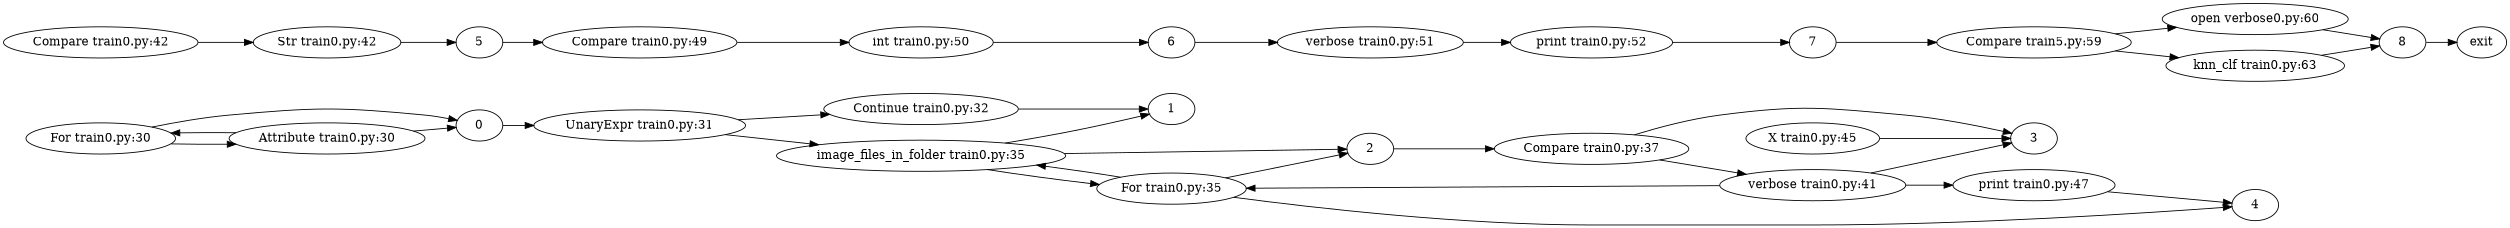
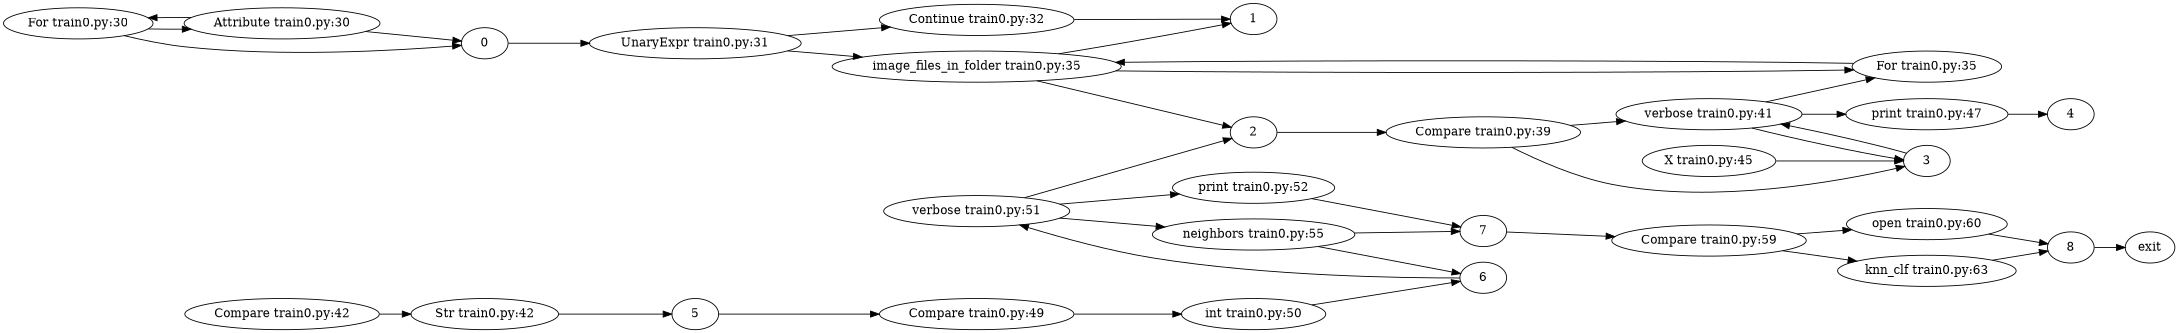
node "open verbose0.py:60": label "open verbose0.py:60" -> "open train0.py:60"
node "Compare train5.py:59": label "Compare train5.py:59" -> "Compare train0.py:59"
edge "3" -> "verbose train0.py:41": added
node "Compare train0.py:37": label "Compare train0.py:37" -> "Compare train0.py:39"
edge "For train0.py:35" -> "2": now "verbose train0.py:51" -> "2"
edge "For train0.py:35" -> "4": removed
node "neighbors train0.py:55": added
